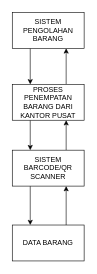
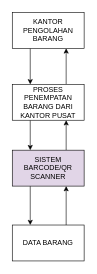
node "SISTEM PENGOLAHAN BARANG": label "SISTEM PENGOLAHAN BARANG" -> "KANTOR PENGOLAHAN BARANG"
node "SISTEM BARCODE/QR SCANNER": fillcolor #ffffff -> #e1d5e7
